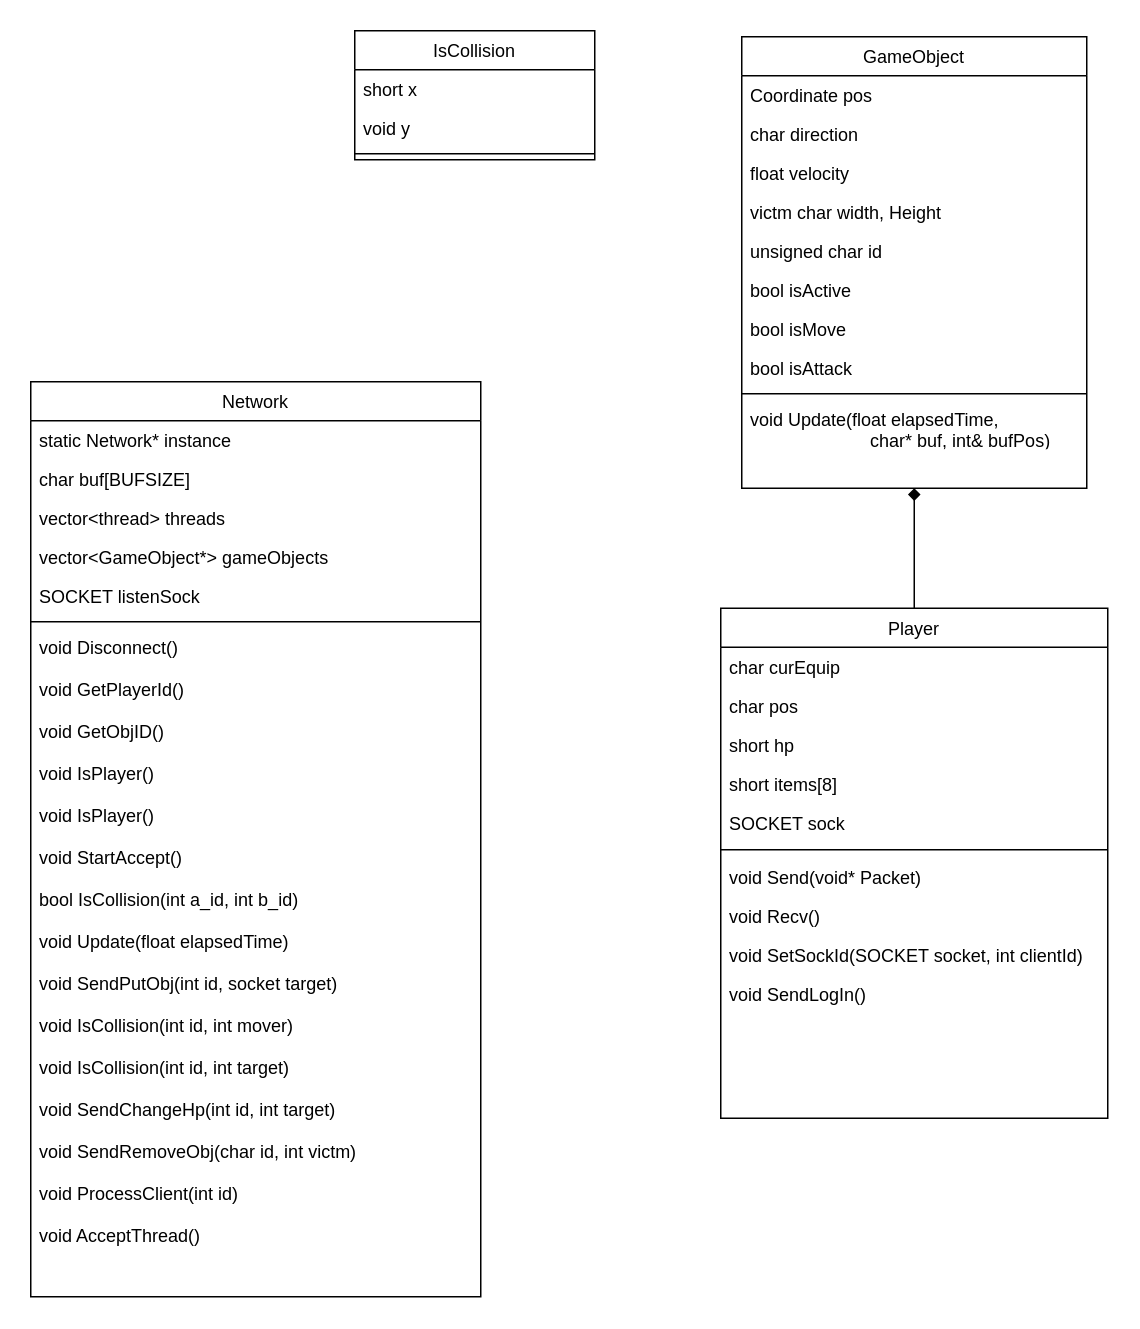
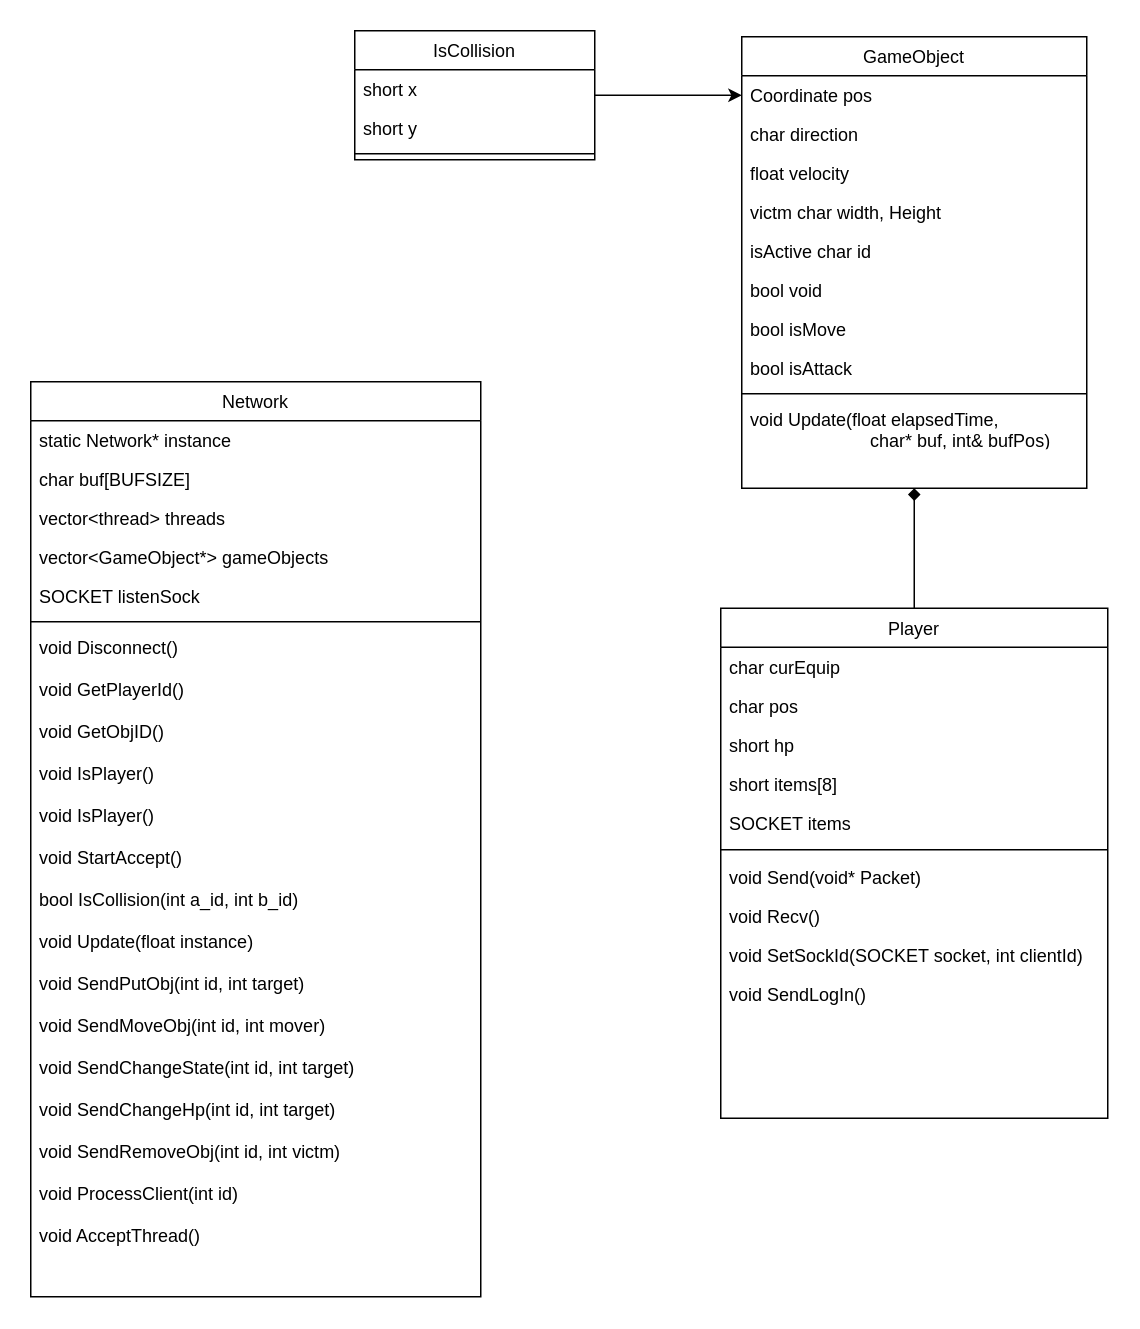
edge "IsCollision" -> "Coordinate pos": added
node "void y": label "void y" -> "short y"
node "unsigned char id": label "unsigned char id" -> "isActive char id"
node "bool isActive": label "bool isActive" -> "bool void"
node "SOCKET sock": label "SOCKET sock" -> "SOCKET items"
node "void Update(float elapsedTime)": label "void Update(float elapsedTime)" -> "void Update(float instance)"
node "void SendPutObj(int id, socket target)": label "void SendPutObj(int id, socket target)" -> "void SendPutObj(int id, int target)"
node "void IsCollision(int id, int mover)": label "void IsCollision(int id, int mover)" -> "void SendMoveObj(int id, int mover)"
node "void IsCollision(int id, int target)": label "void IsCollision(int id, int target)" -> "void SendChangeState(int id, int target)"
node "void SendRemoveObj(char id, int victm)": label "void SendRemoveObj(char id, int victm)" -> "void SendRemoveObj(int id, int victm)"
